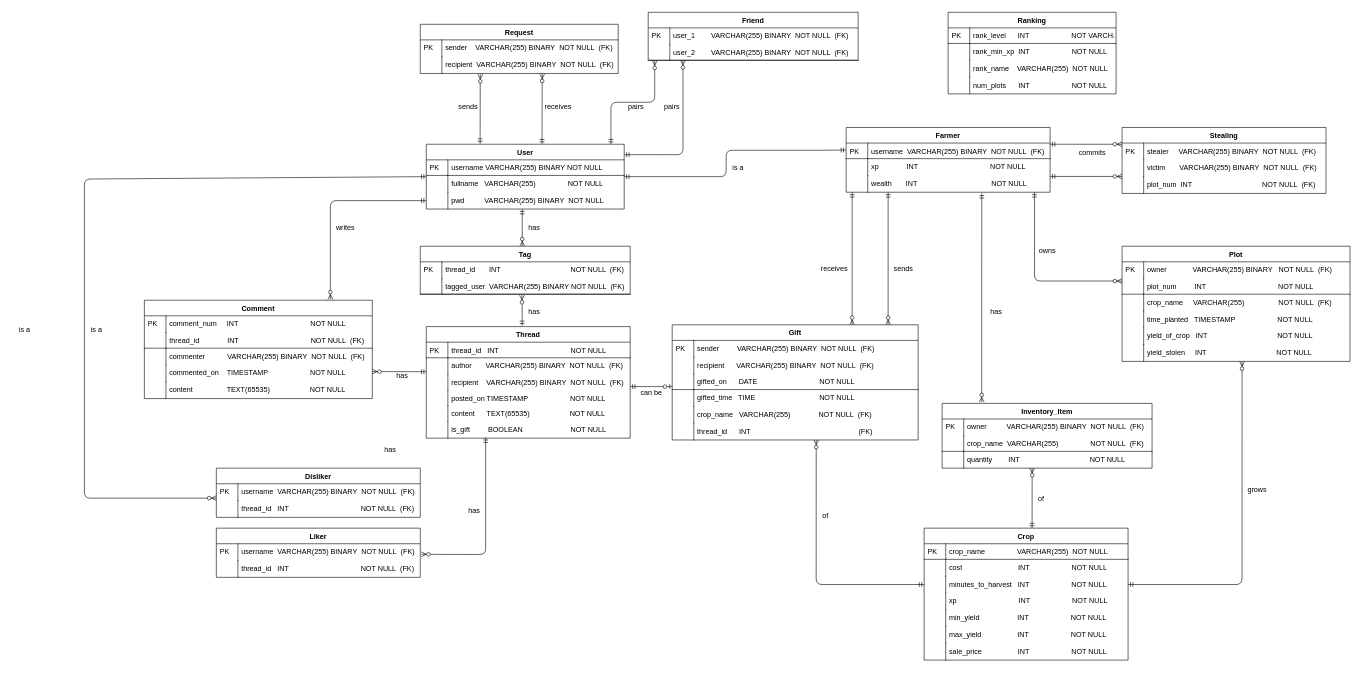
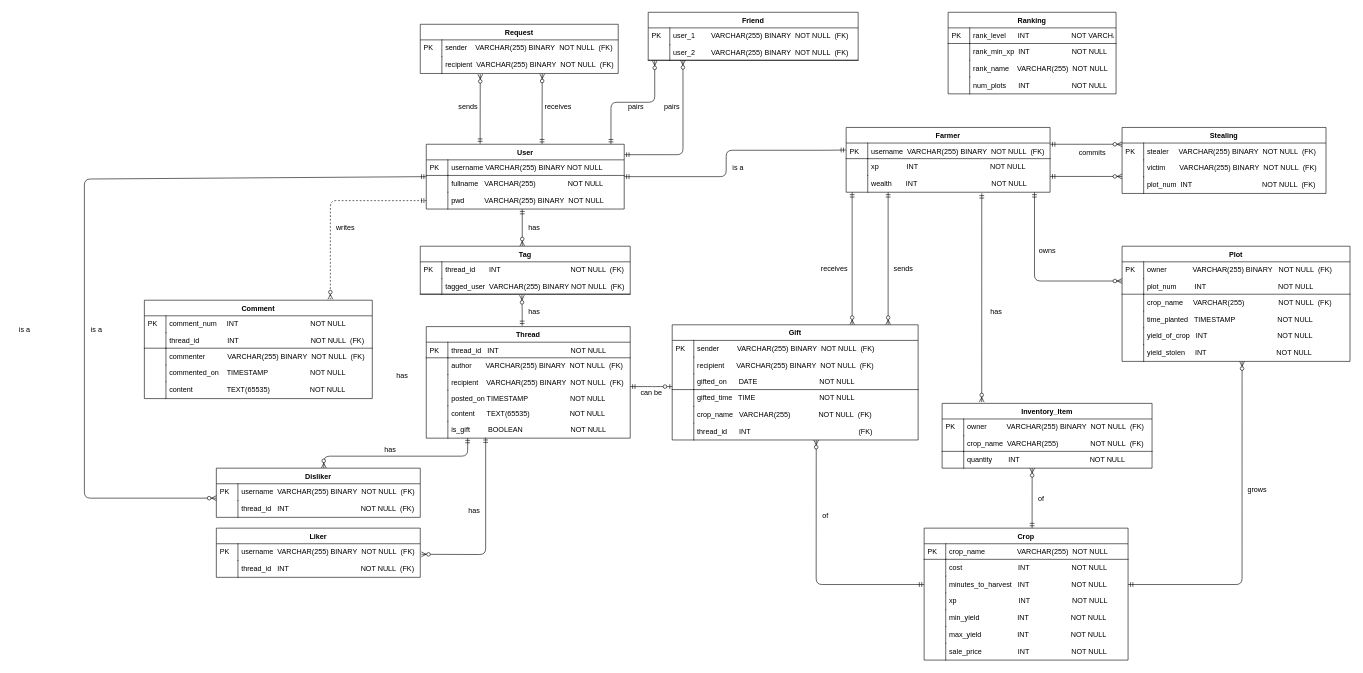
edge "pwd VARCHAR(255) BINARY NOT NULL" -- "Comment": style solid -> dashed
edge "author VARCHAR(255) BINARY NOT NULL (FK)" -- "commented_on TIMESTAMP NOT NULL": removed
edge "is_gift BOOLEAN NOT NULL" -- "Disliker": added
